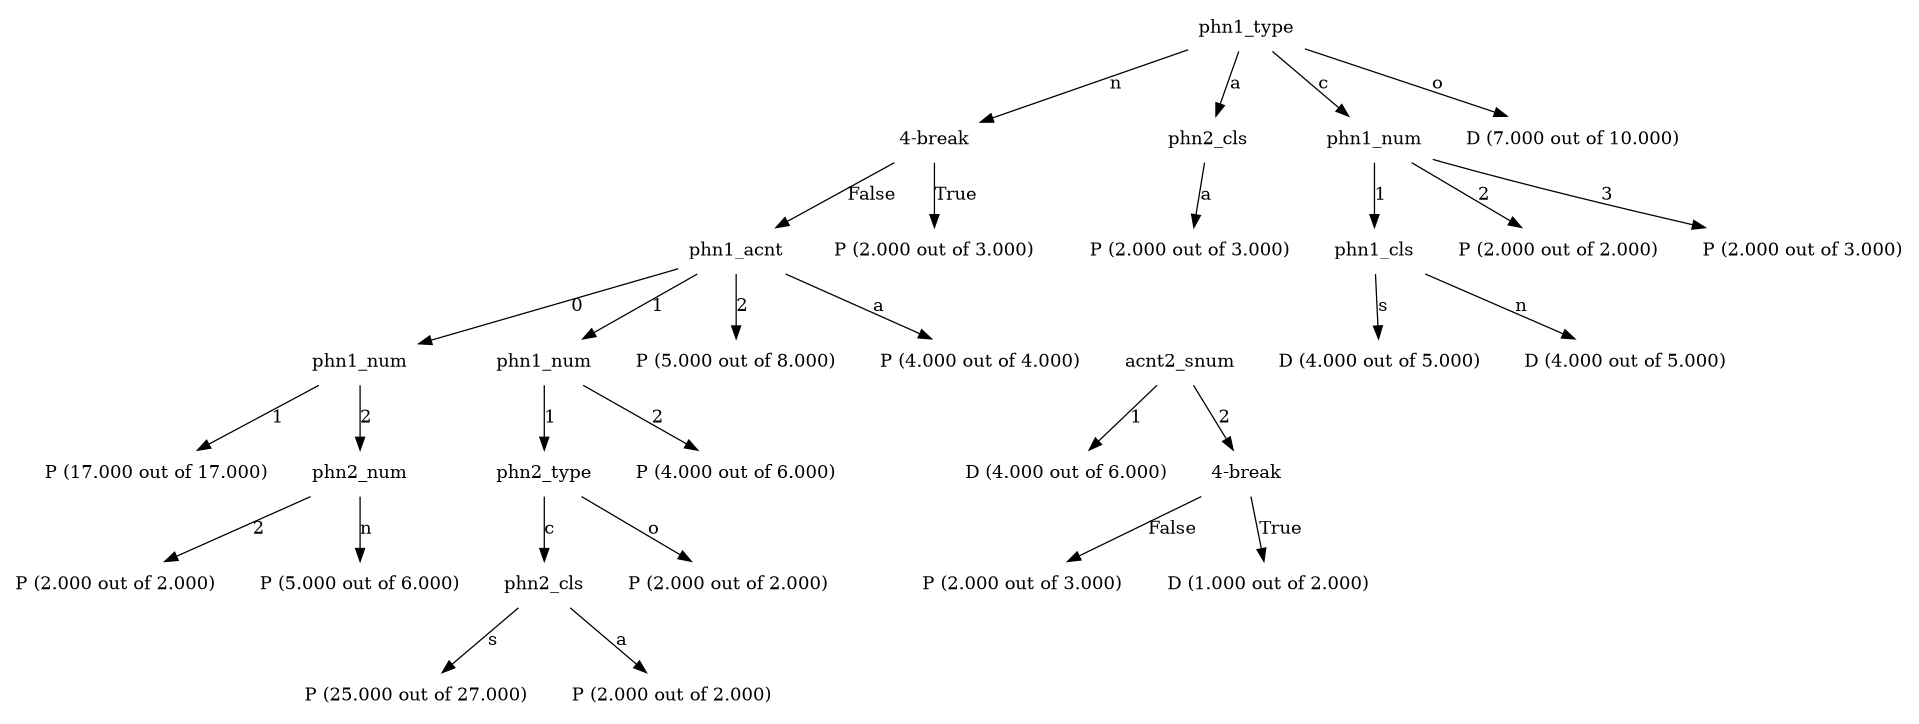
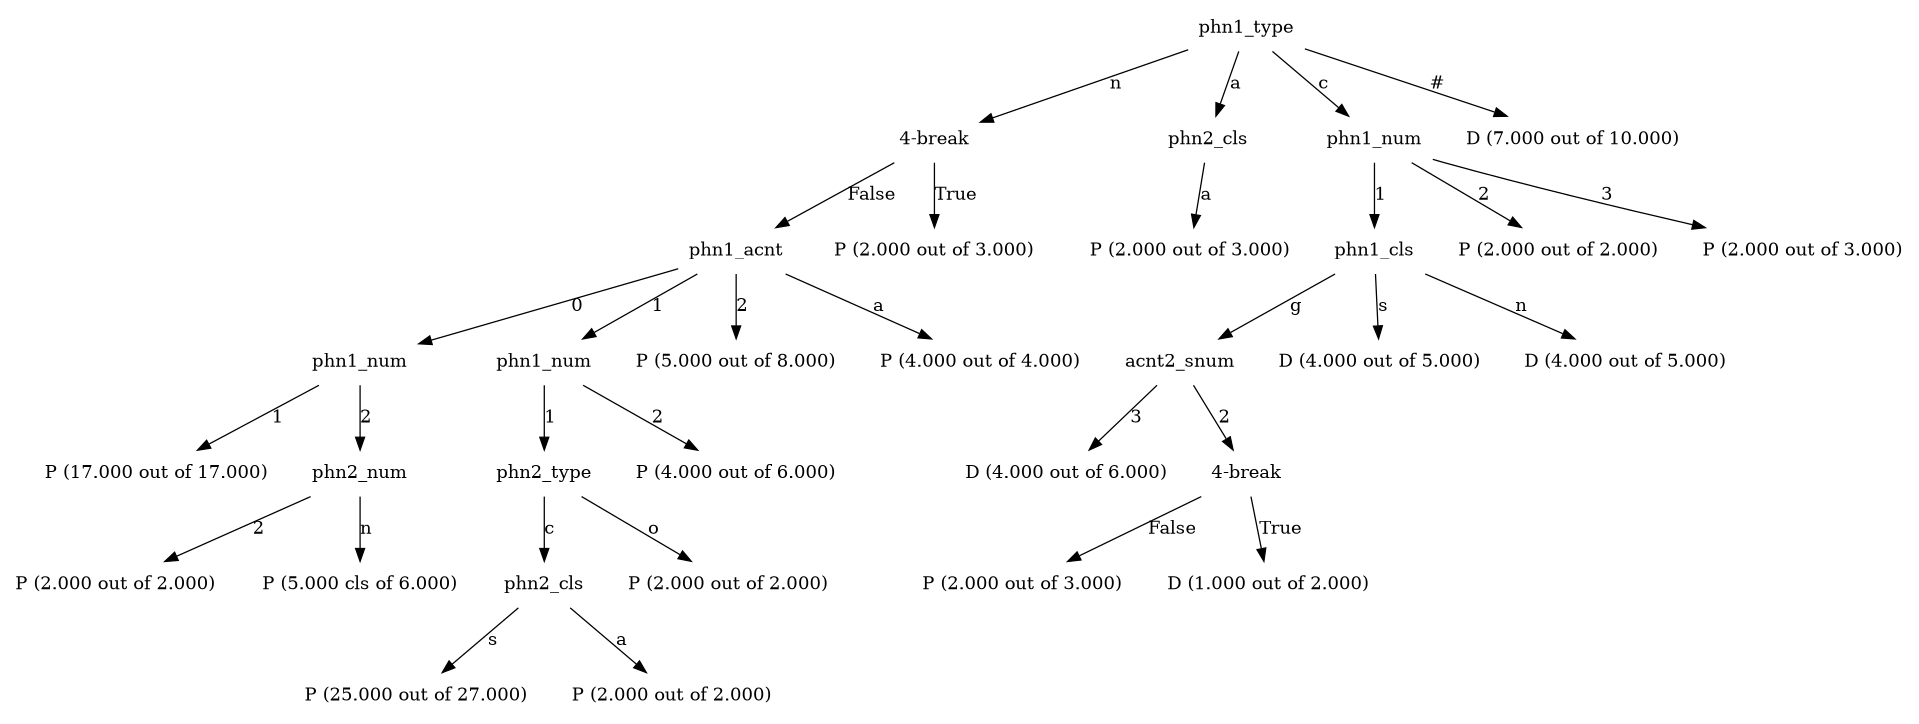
edge "phn1_type" -> "D (7.000 out of 10.000)": label "o" -> "#"
edge "phn1_cls" -> "acnt2_snum": added, label "g"
edge "acnt2_snum" -> "D (4.000 out of 6.000)": label "1" -> "3"
node "P (5.000 out of 6.000)": label "P (5.000 out of 6.000)" -> "P (5.000 cls of 6.000)"
